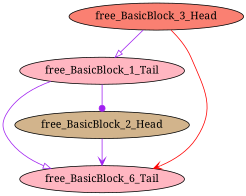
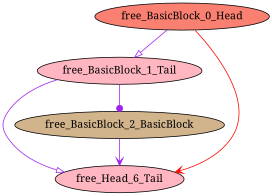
node "free_BasicBlock_3_Head": label "free_BasicBlock_3_Head" -> "free_BasicBlock_0_Head"
node "free_BasicBlock_2_Head": label "free_BasicBlock_2_Head" -> "free_BasicBlock_2_BasicBlock"
node "free_BasicBlock_6_Tail": label "free_BasicBlock_6_Tail" -> "free_Head_6_Tail"
